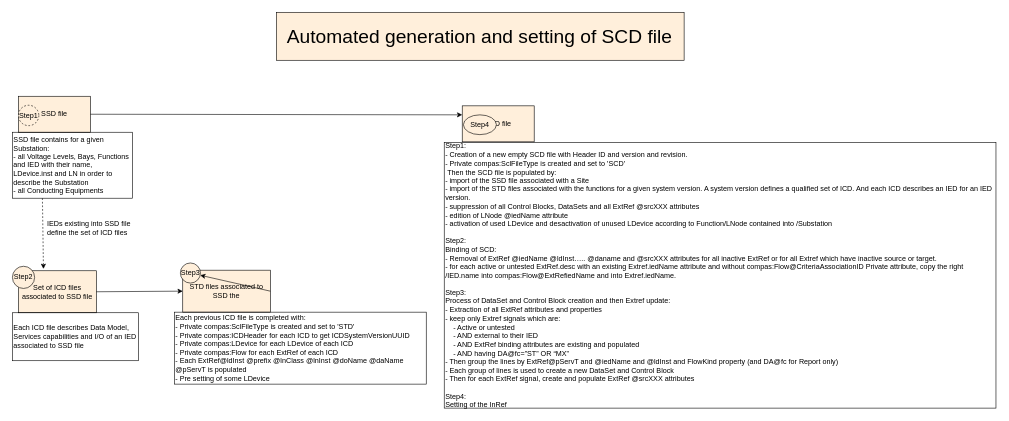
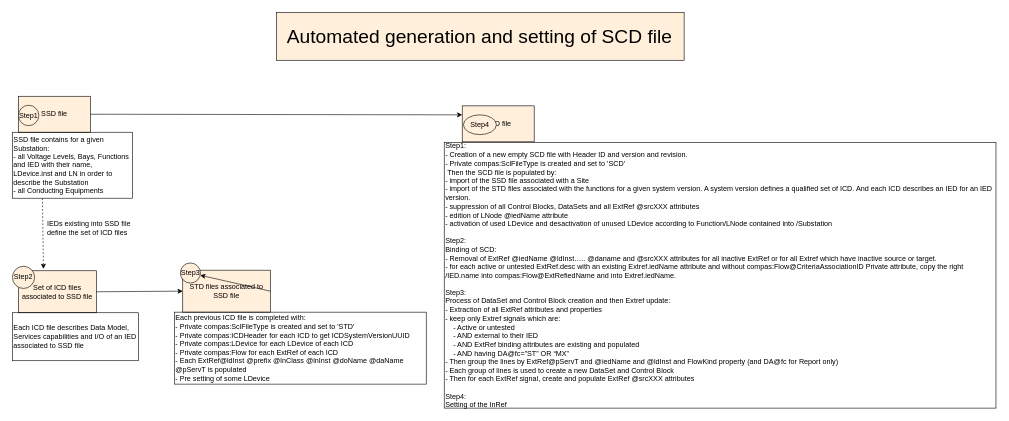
node "Step1": style dashed -> solid
node "STD files associated to SSD the": label "STD files associated to SSD the" -> "STD files associated to SSD file"
